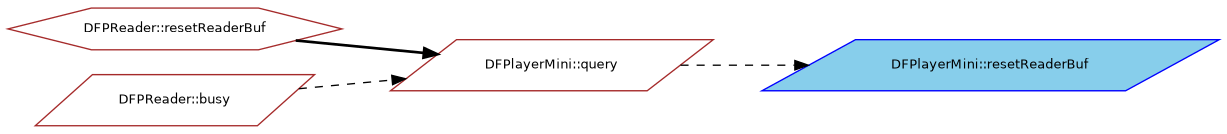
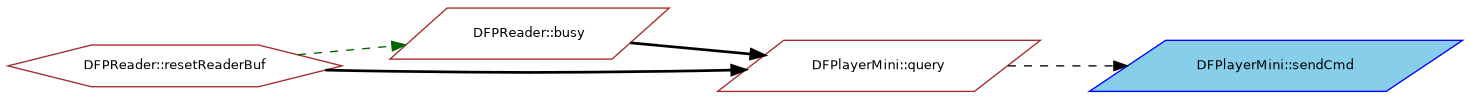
edge "DFPReader::resetReaderBuf" -> "DFPReader::busy": added
node "DFPlayerMini::resetReaderBuf": label "DFPlayerMini::resetReaderBuf" -> "DFPlayerMini::sendCmd"
edge "DFPReader::busy" -> "DFPlayerMini::query": style dashed -> bold
